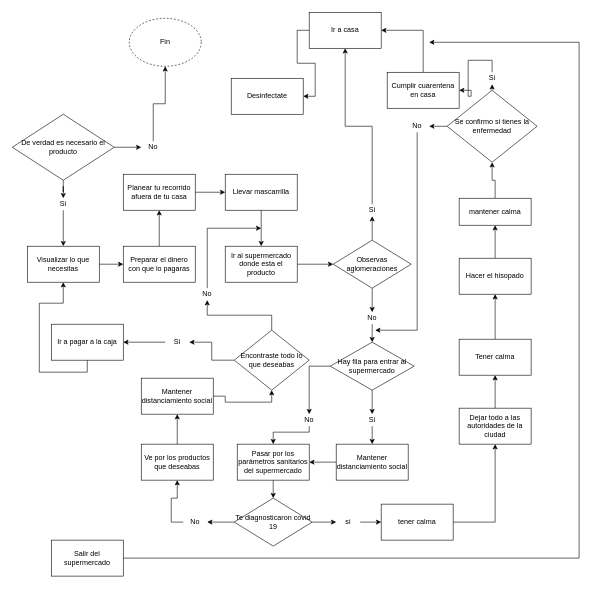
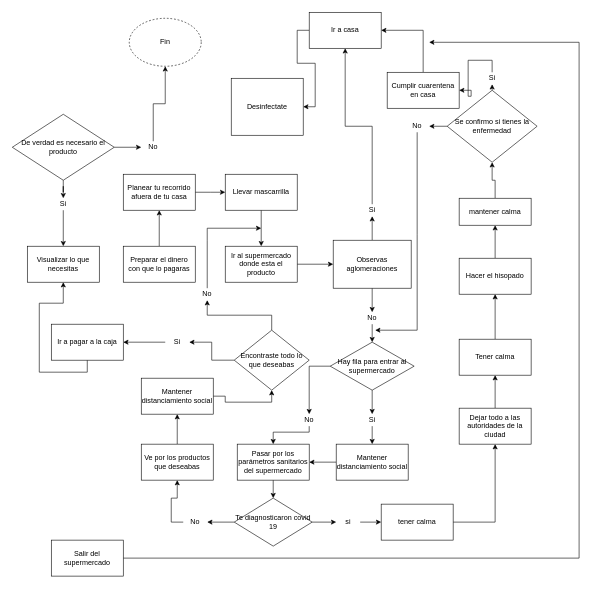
node "Desinfectate": size 72x36 -> 72x57
edge "Visualizar lo que necesitas" -> "Preparar el dinero con que lo pagaras": removed
node "Observas aglomeraciones": shape diamond -> rectangle
